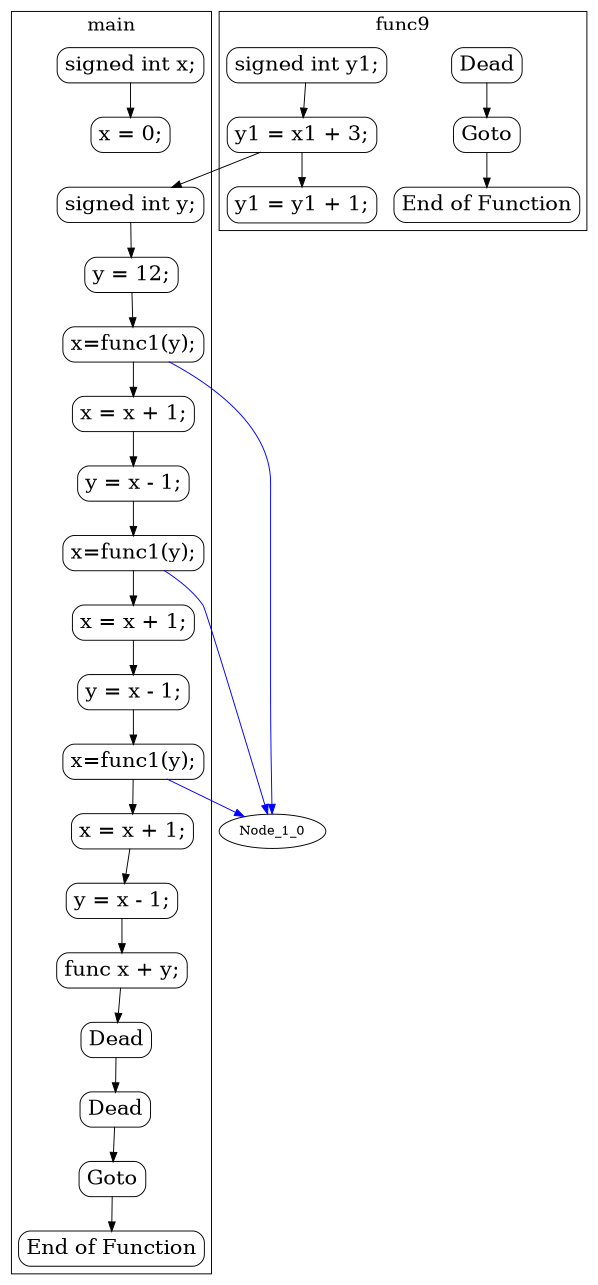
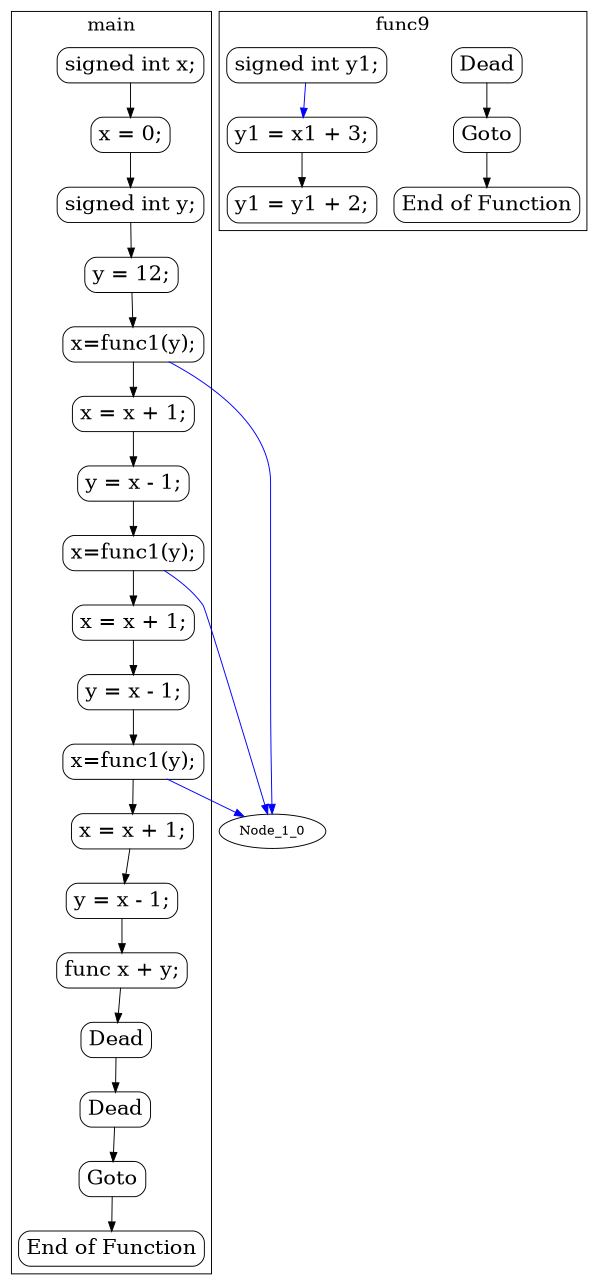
edge "signed int y1;" -> "y1 = x1 + 3;": color black -> blue
edge "y1 = x1 + 3;" -> "signed int y;": now "x = 0;" -> "signed int y;"
node "y1 = y1 + 1;": label "y1 = y1 + 1;" -> "y1 = y1 + 2;"
